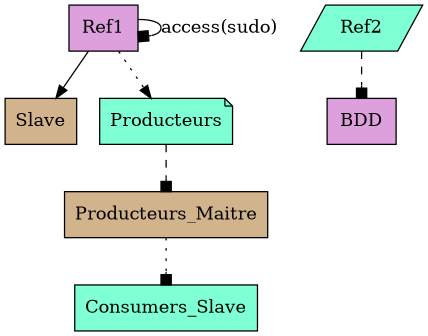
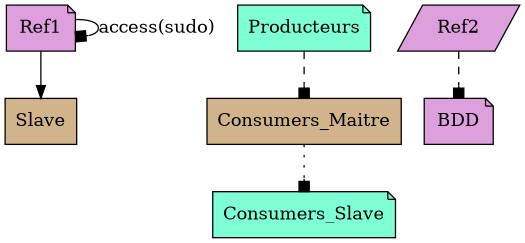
node "Ref1": shape box -> note
node "Ref2": fillcolor aquamarine -> plum
edge "Ref1" -> "Producteurs": removed
node "BDD": shape box -> note
node "Producteurs_Maitre": label "Producteurs_Maitre" -> "Consumers_Maitre"
node "Consumers_Slave": shape box -> note
